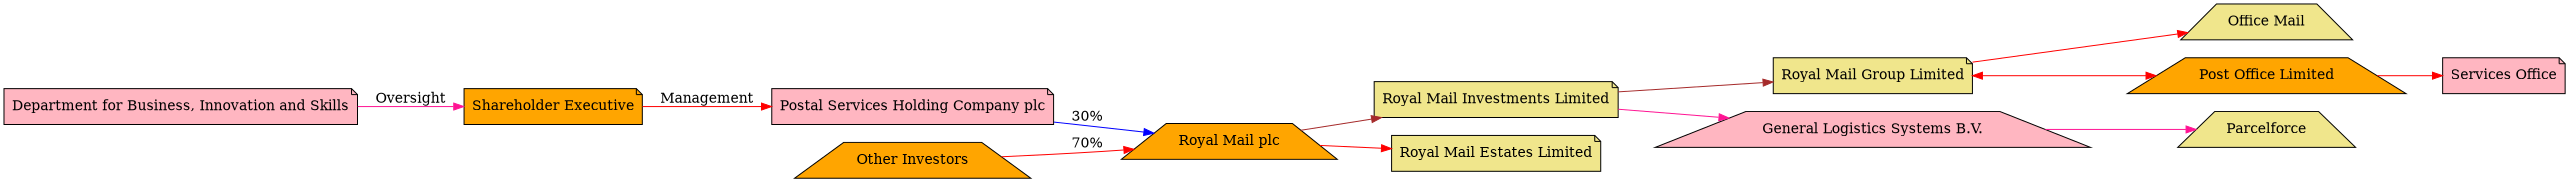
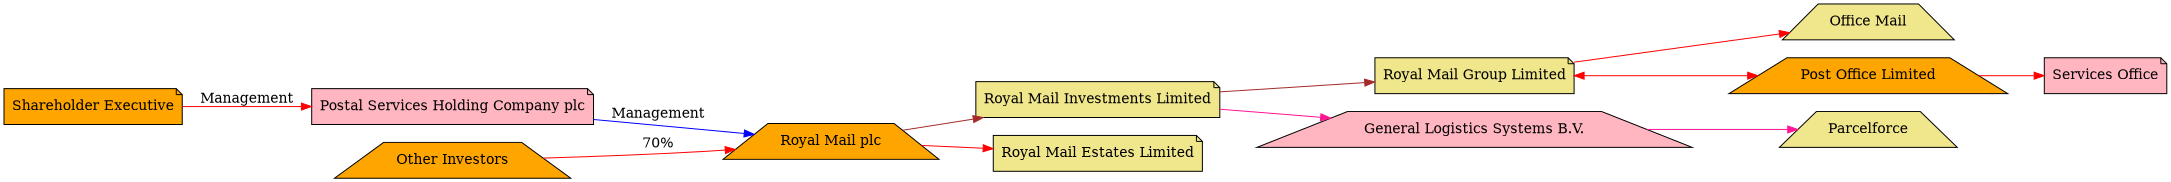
node "Department for Business, Innovation and Skills": removed
edge "Postal Services Holding Company plc" -> "Royal Mail plc": label "30%" -> "Management"
